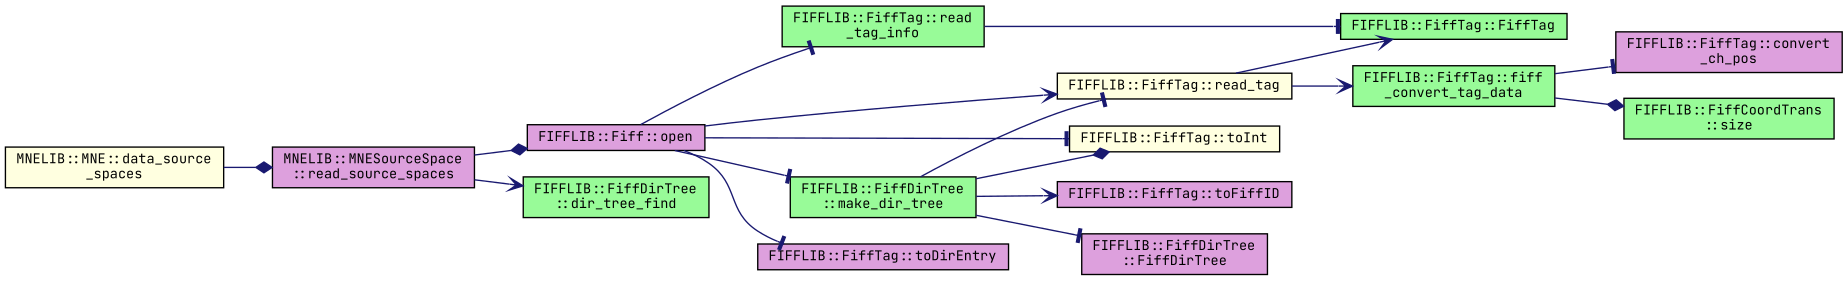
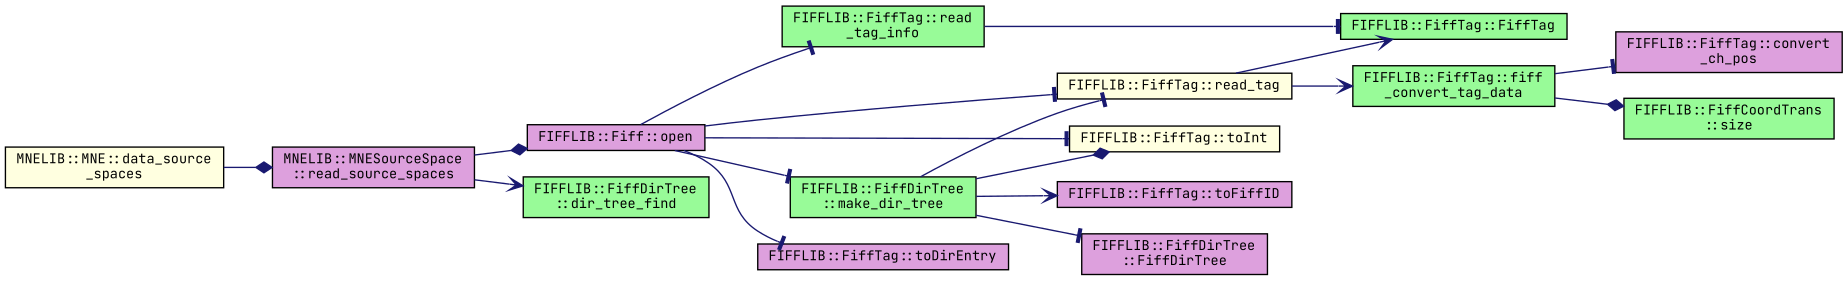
edge "FIFFLIB::Fiff::open" -> "FIFFLIB::FiffTag::read_tag": arrowhead vee -> tee
